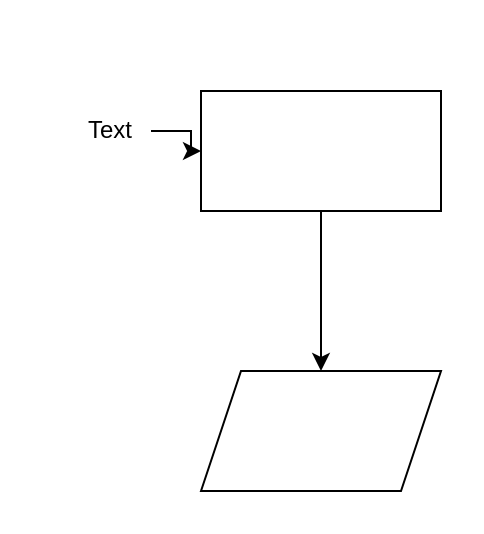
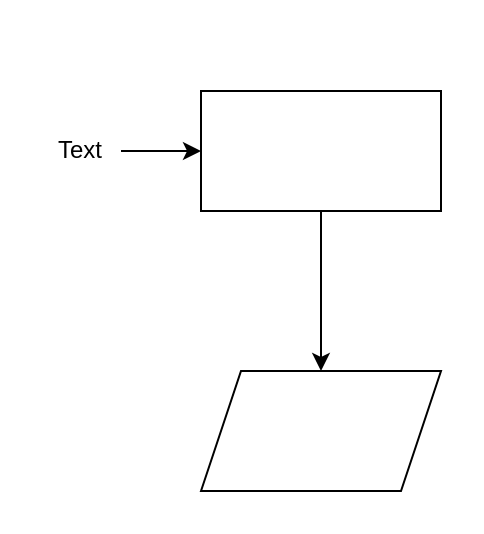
node "Text": moved (111, 131) -> (81, 151)
